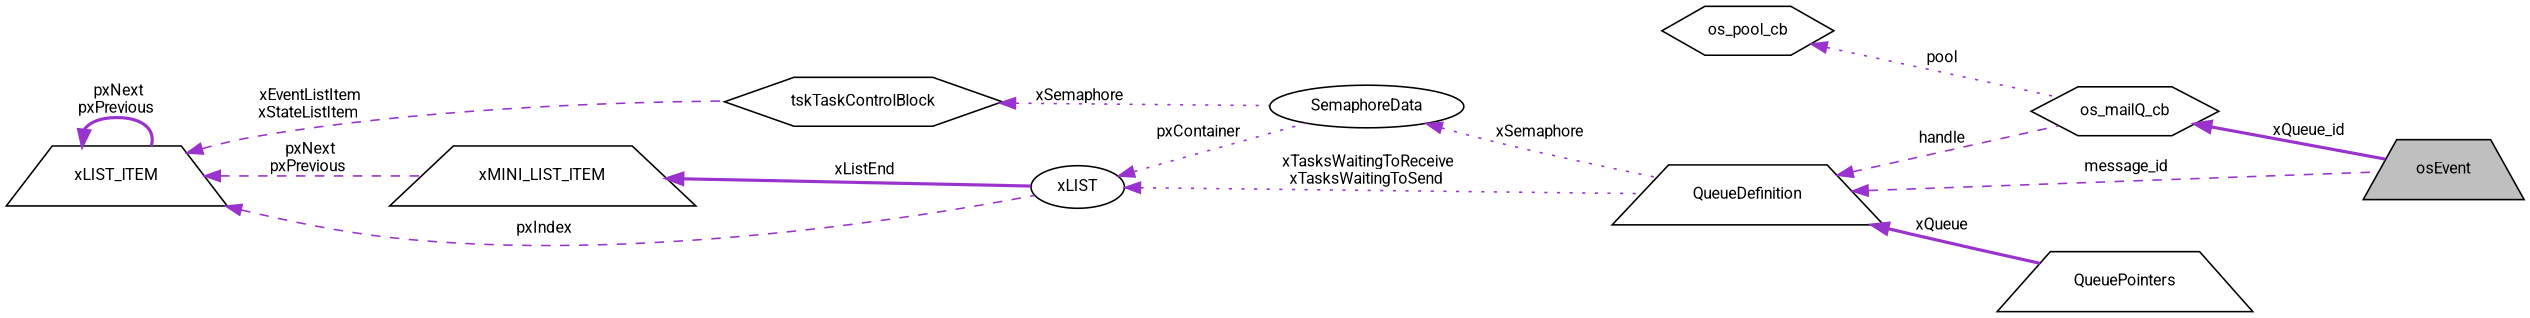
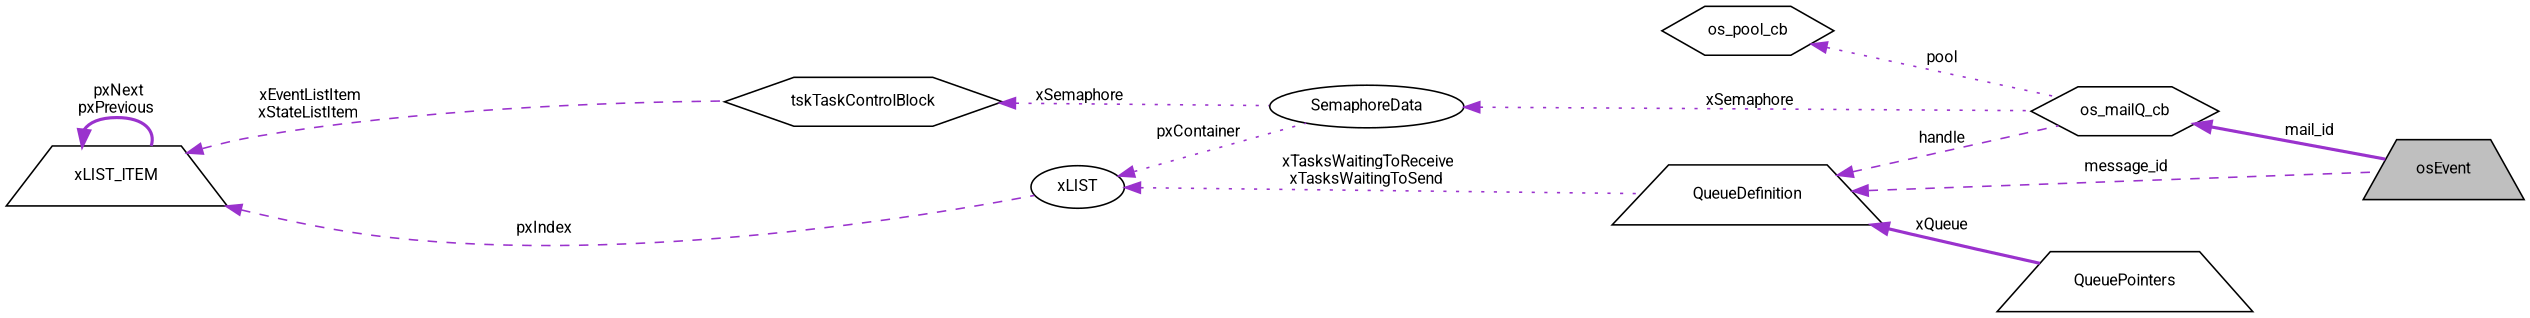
edge "osEvent" -> "os_mailQ_cb": label " xQueue_id" -> " mail_id"
edge "QueueDefinition" -> "SemaphoreData": now "os_mailQ_cb" -> "SemaphoreData"
node "xMINI_LIST_ITEM": removed
